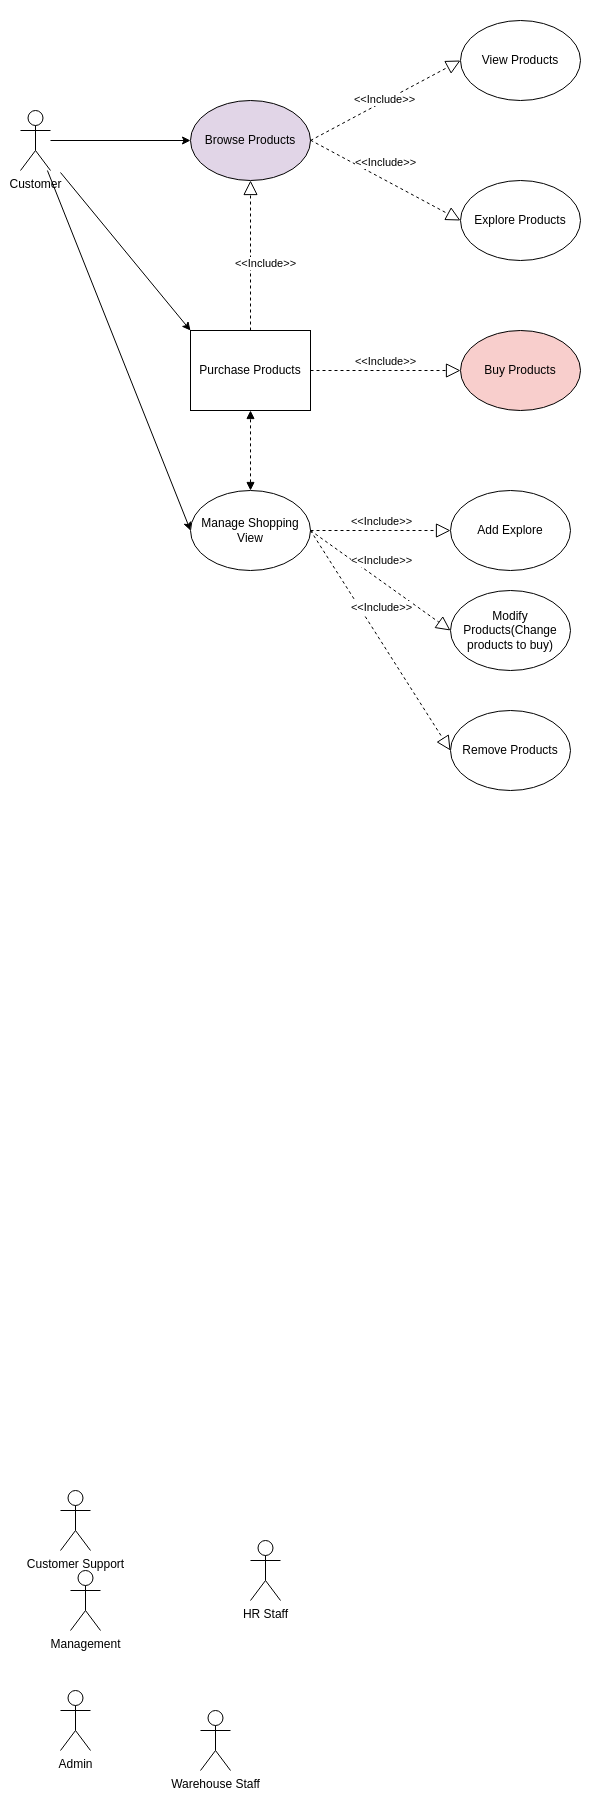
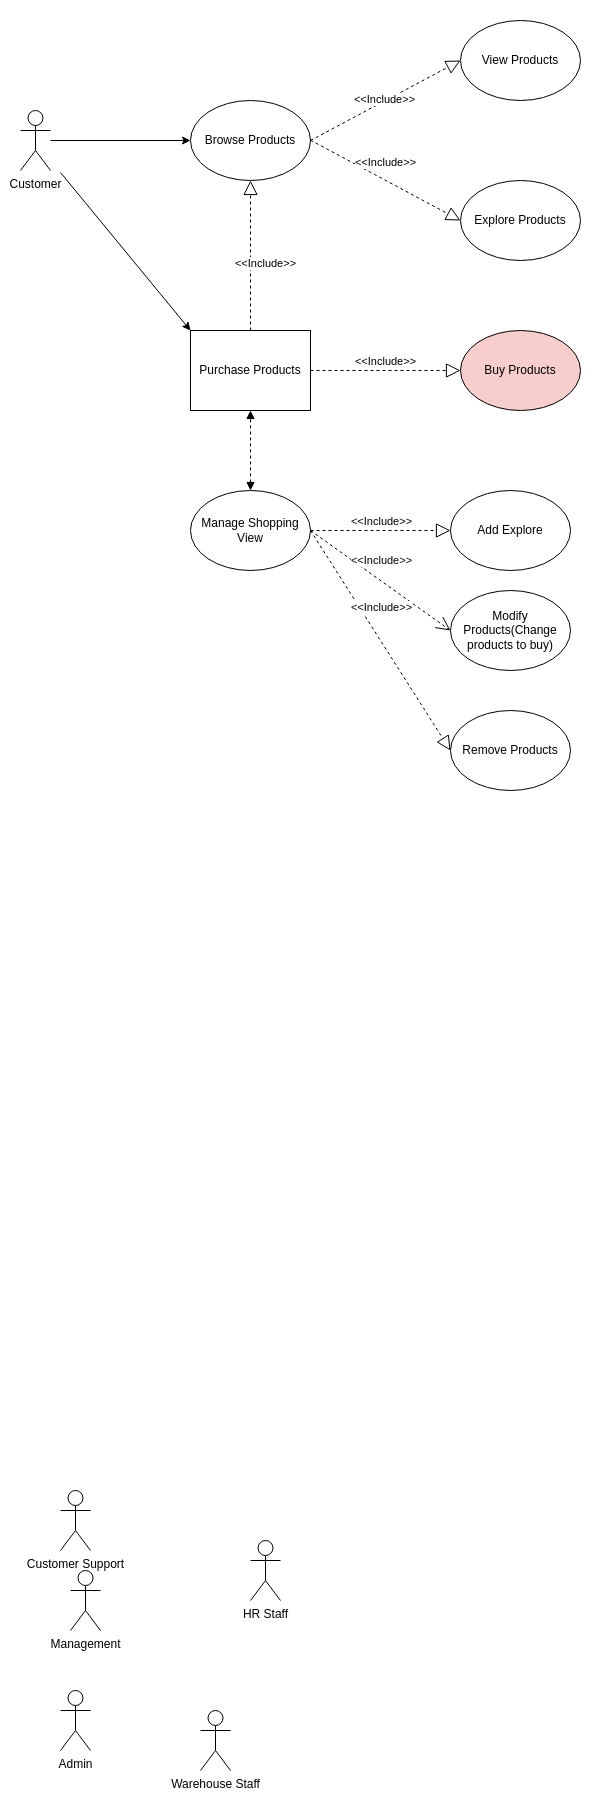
node "Browse Products": fillcolor #e1d5e7 -> #ffffff
edge "Customer" -> "Manage Shopping View": removed
edge "Manage Shopping View" -> "Modify Products(Change products to buy)": arrowhead block -> open
